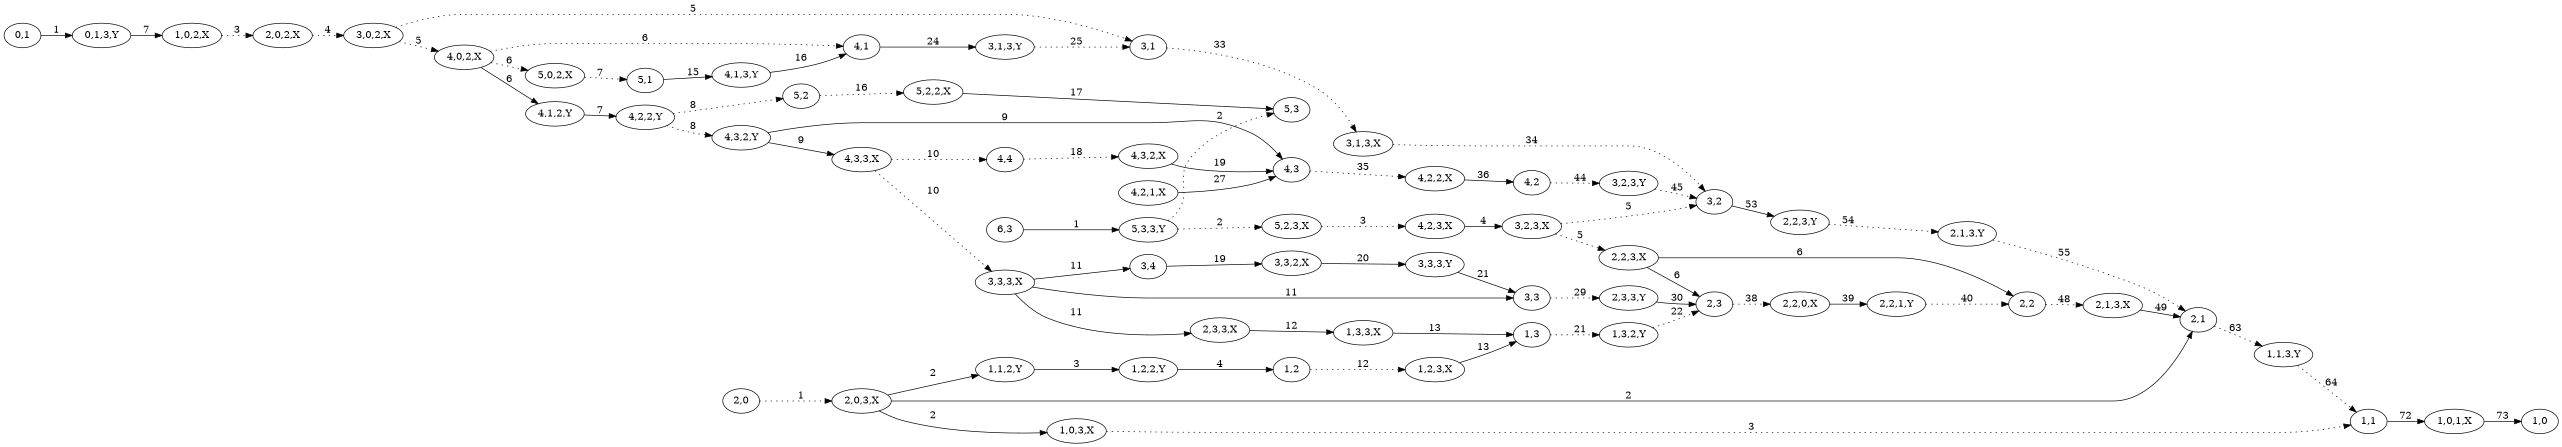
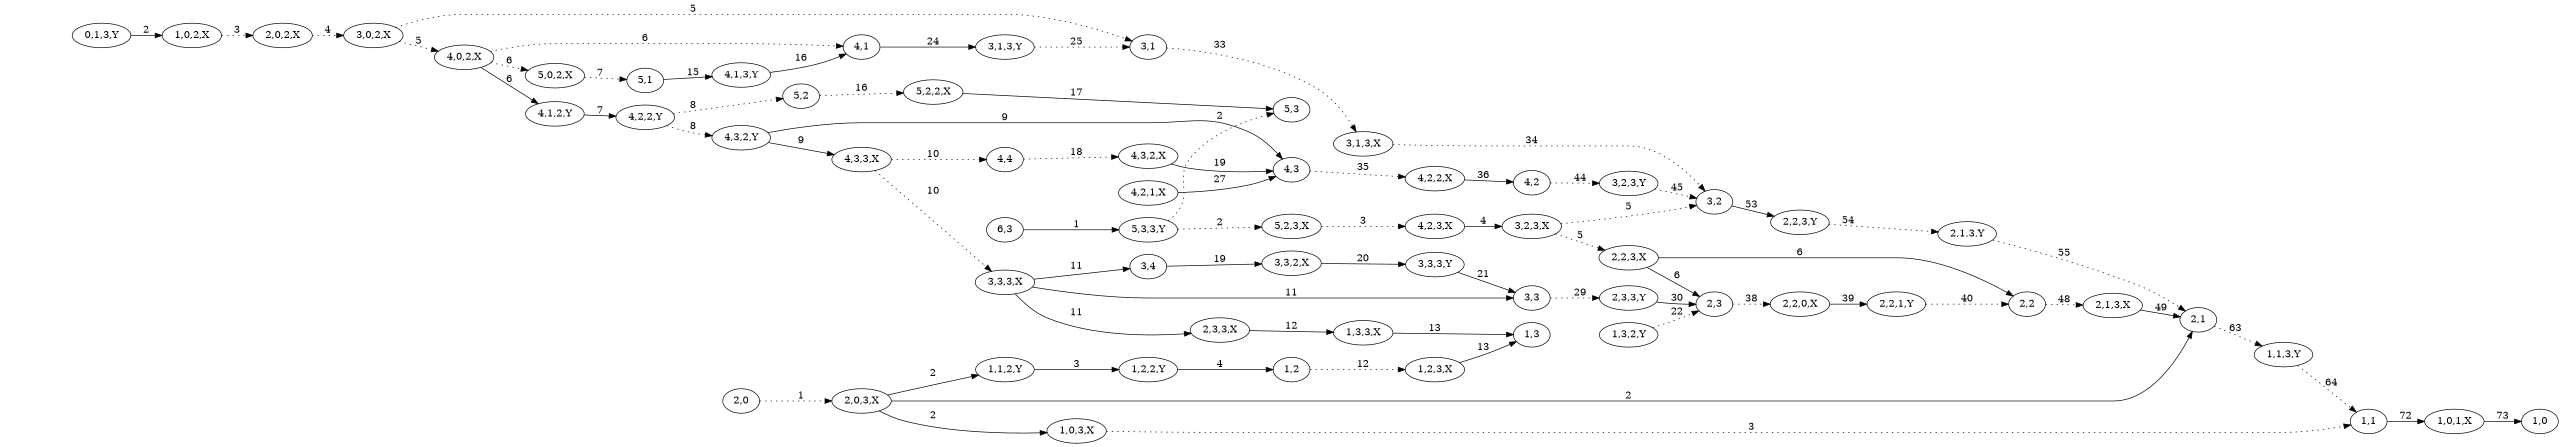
edge "0,1,3,Y" -> "1,0,2,X": label "7" -> "2"
node "0,1": removed
edge "1,3" -> "1,3,2,Y": removed, label "21"
